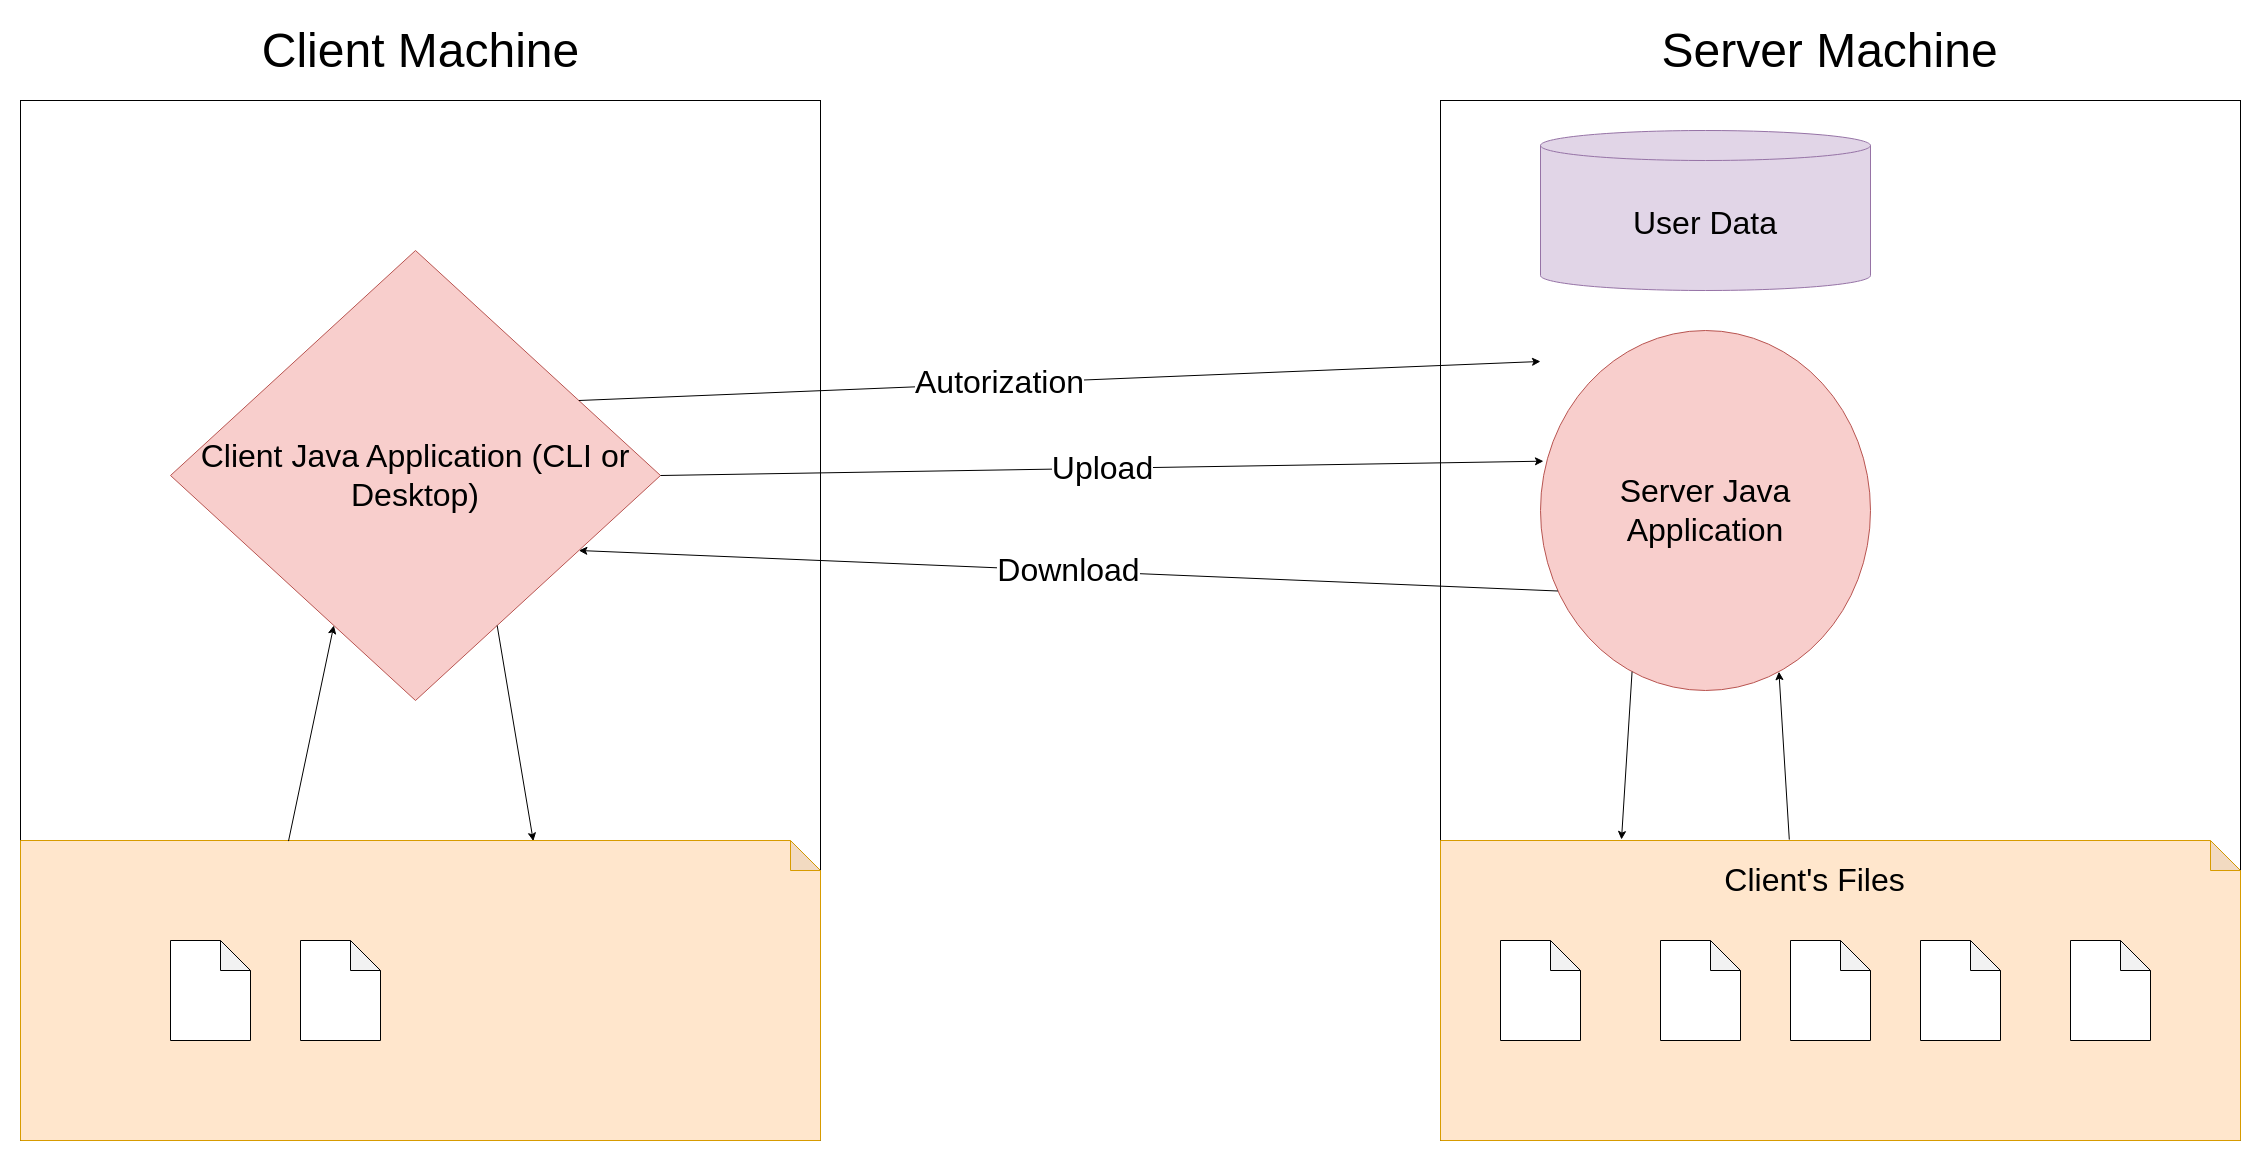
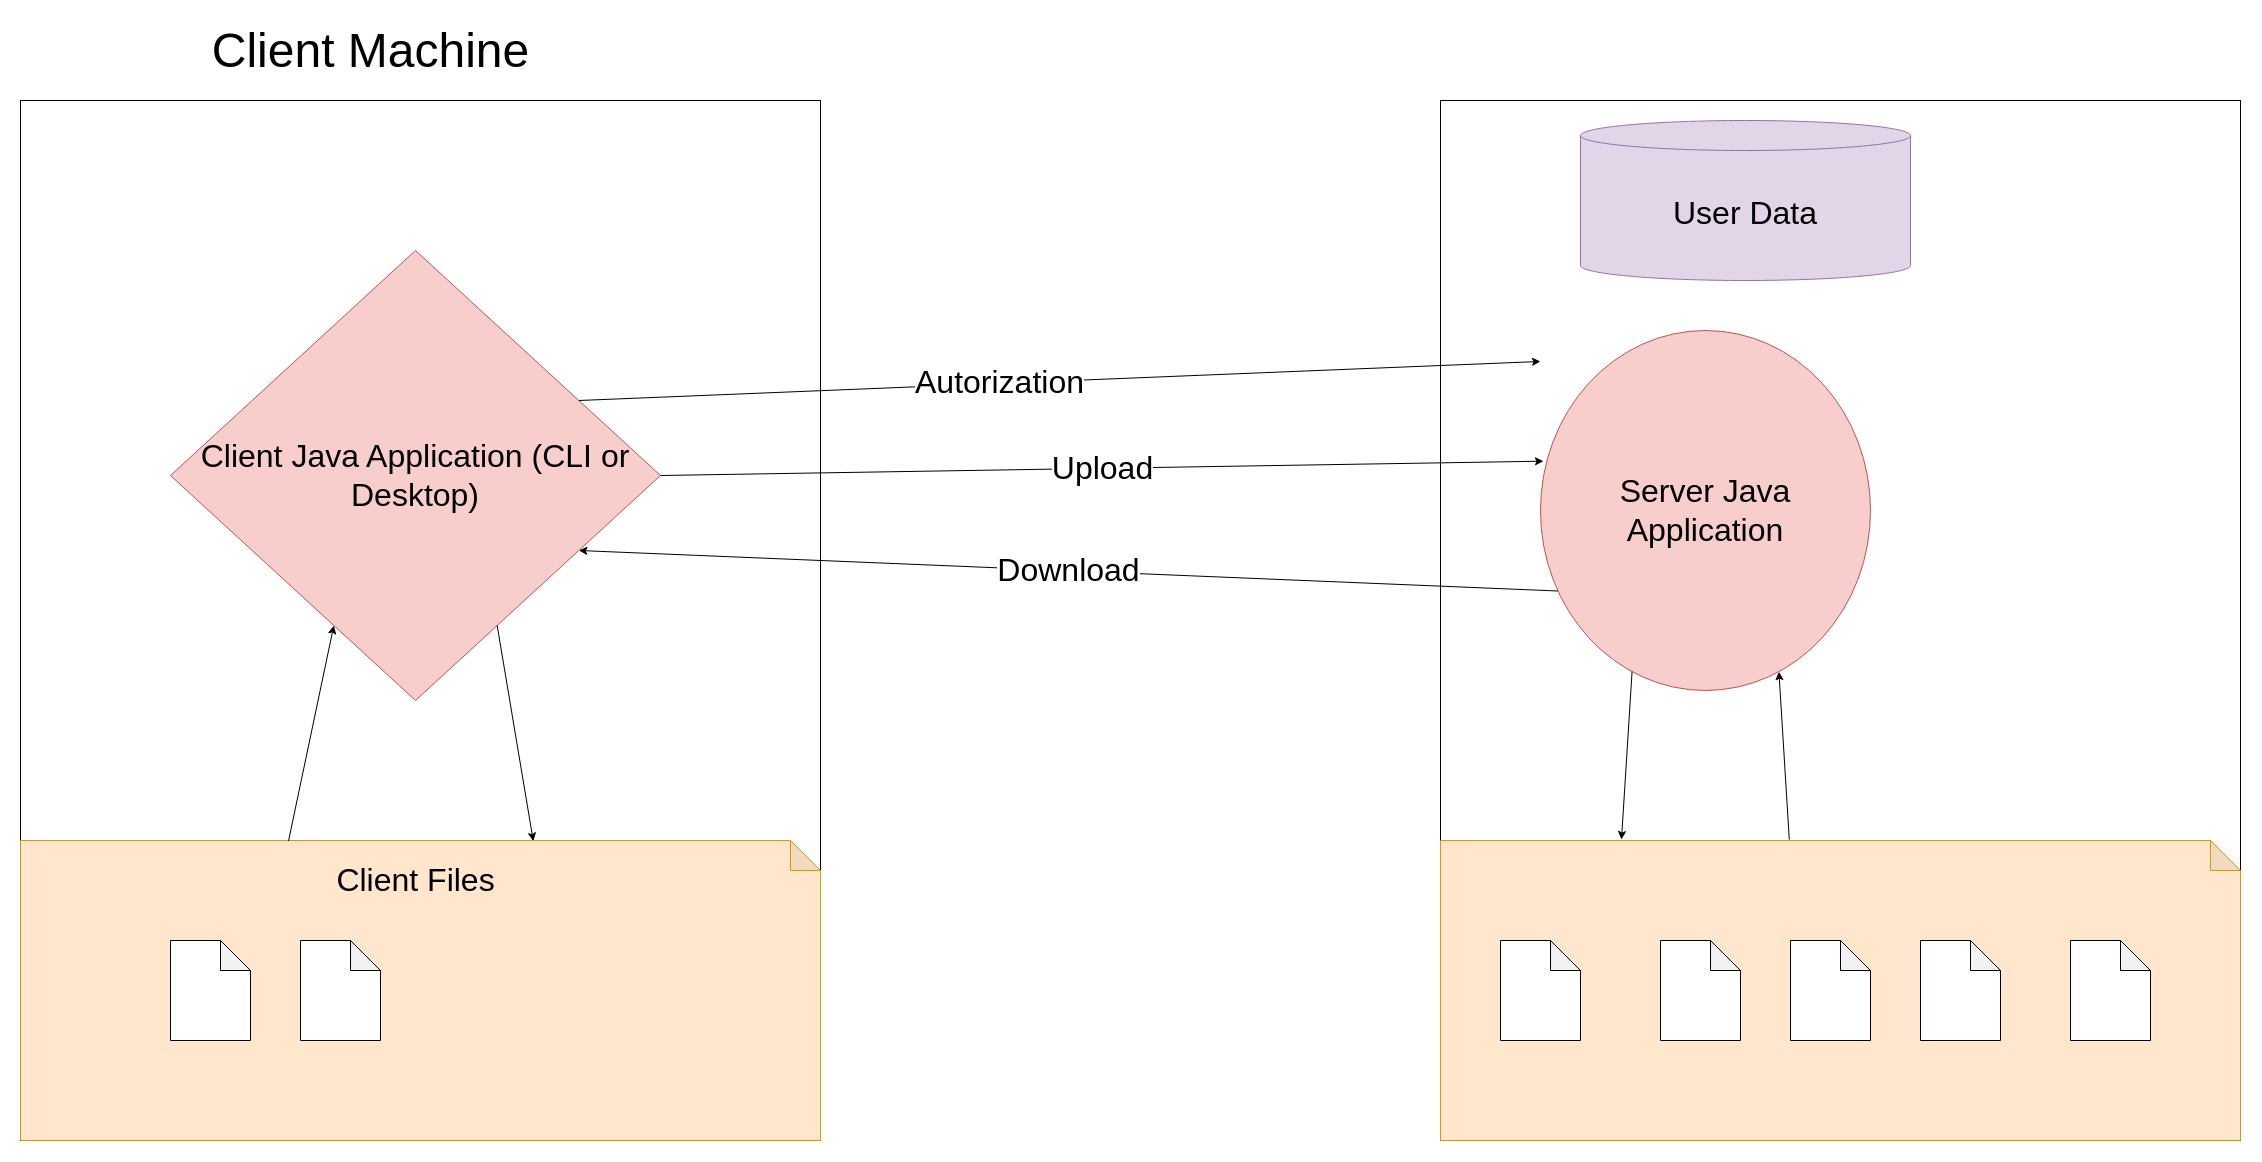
node "Client Machine": moved (421, 51) -> (371, 51)
node "Server Machine": removed
node "User Data": moved (1706, 211) -> (1746, 201)
node "Client Files": added
node "Client's Files": removed
